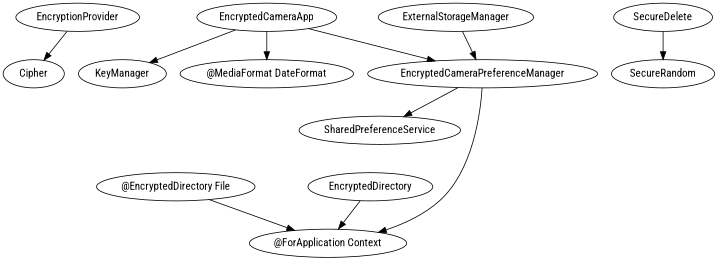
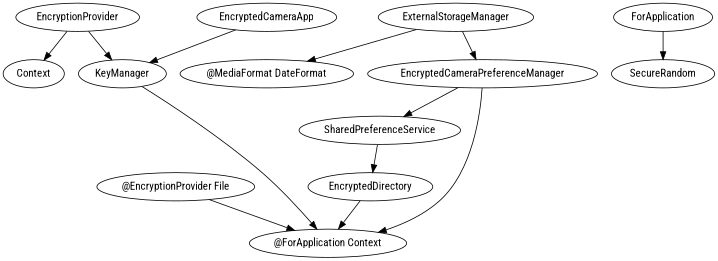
node "SecureDelete": label "SecureDelete" -> "ForApplication"
edge "EncryptionProvider" -> "KeyManager": added
edge "EncryptedCameraApp" -> "@MediaFormat DateFormat": now "ExternalStorageManager" -> "@MediaFormat DateFormat"
edge "EncryptedCameraApp" -> "EncryptedCameraPreferenceManager": removed
node "Cipher": label "Cipher" -> "Context"
edge "KeyManager" -> "@ForApplication Context": added
edge "SharedPreferenceService" -> "EncryptedDirectory": added
node "@EncryptedDirectory File": label "@EncryptedDirectory File" -> "@EncryptionProvider File"
